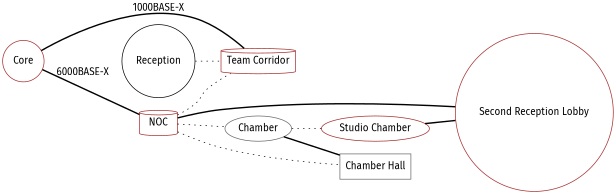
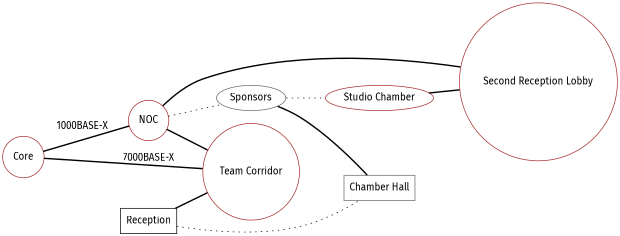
edge "Core" -- "Team Corridor": label "1000BASE-X" -> "7000BASE-X"
node "Reception": shape circle -> box
edge "Reception" -- "Team Corridor": style dotted -> bold
node "Team Corridor": shape cylinder -> circle
edge "Core" -- "NOC": label "6000BASE-X" -> "1000BASE-X"
edge "Team Corridor" -- "NOC": style dotted -> bold
node "NOC": shape cylinder -> circle
node "Chamber": label "Chamber" -> "Sponsors"
edge "NOC" -- "Chamber Hall": now "Reception" -- "Chamber Hall"
